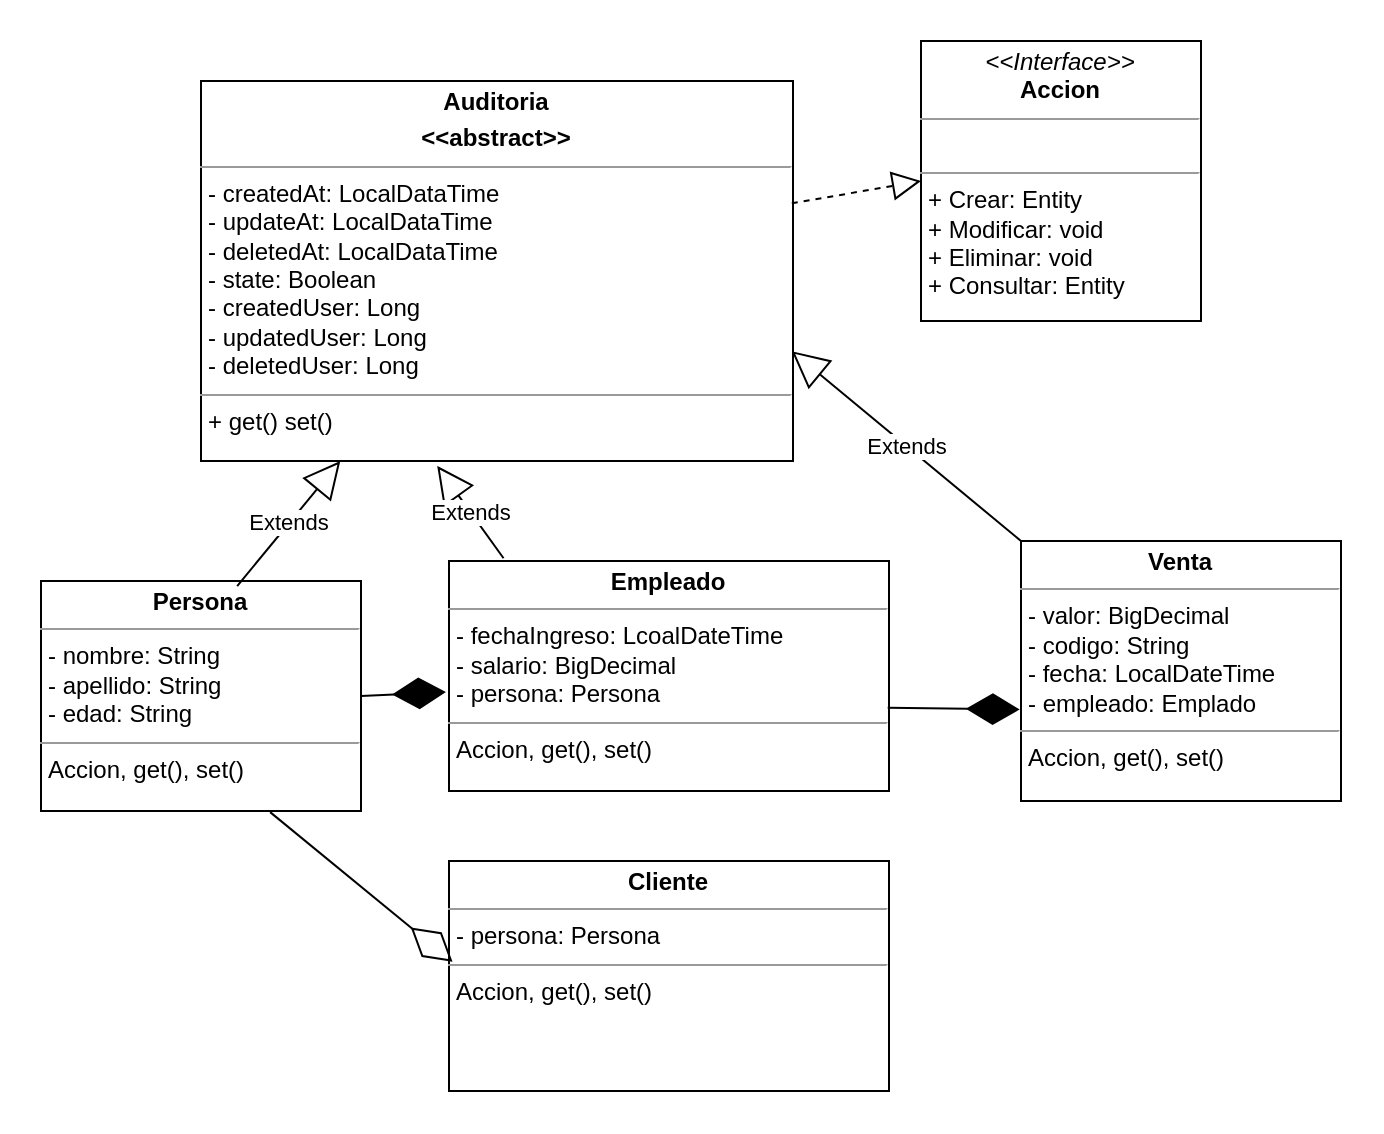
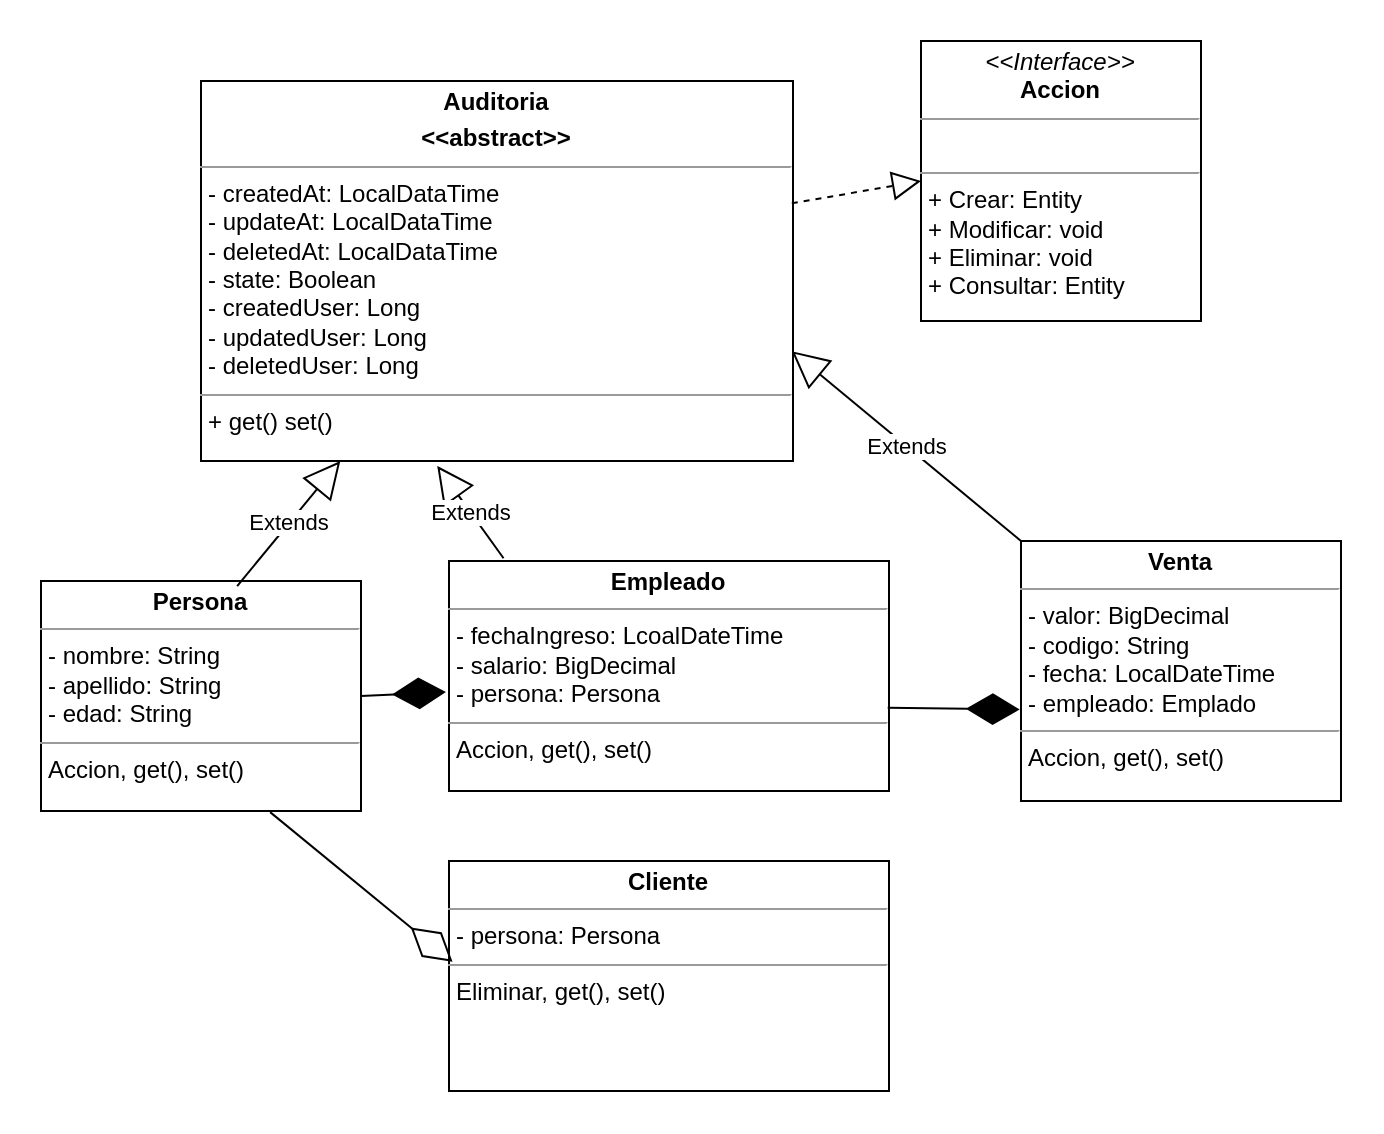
node "Cliente - persona: Persona Accion, get(), set()": label "Cliente - persona: Persona Accion, get(), set()" -> "Cliente - persona: Persona Eliminar, get(), set()"
